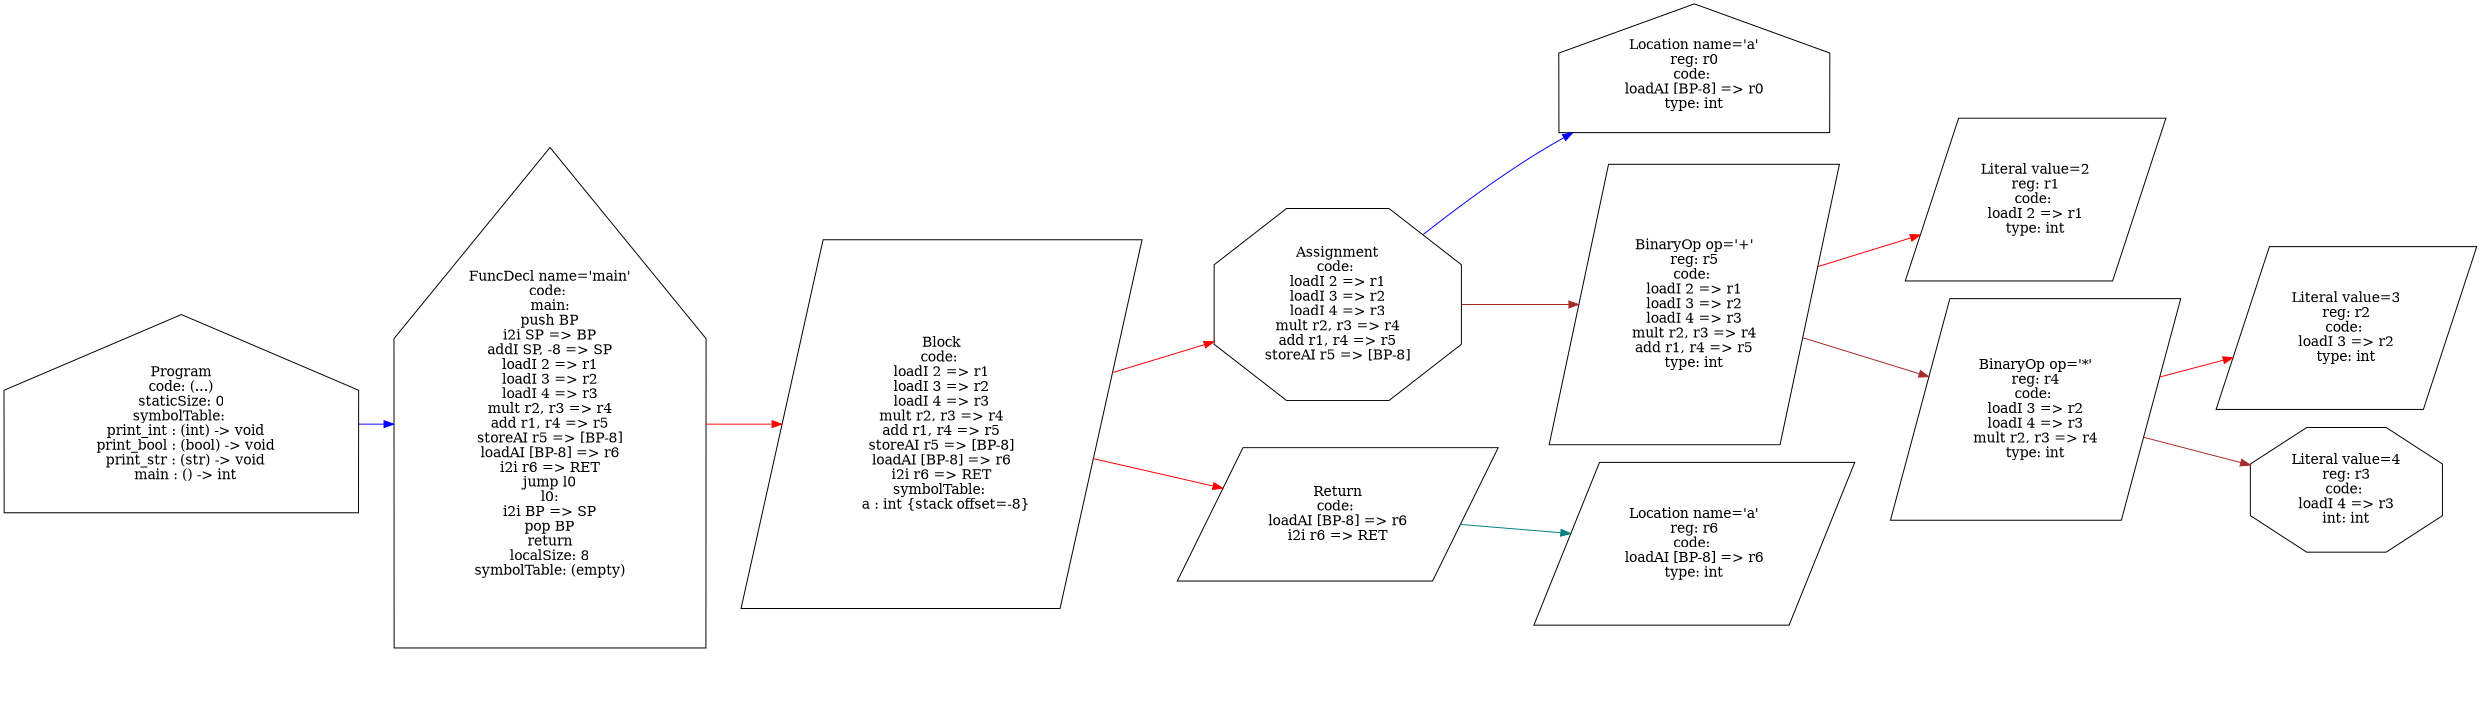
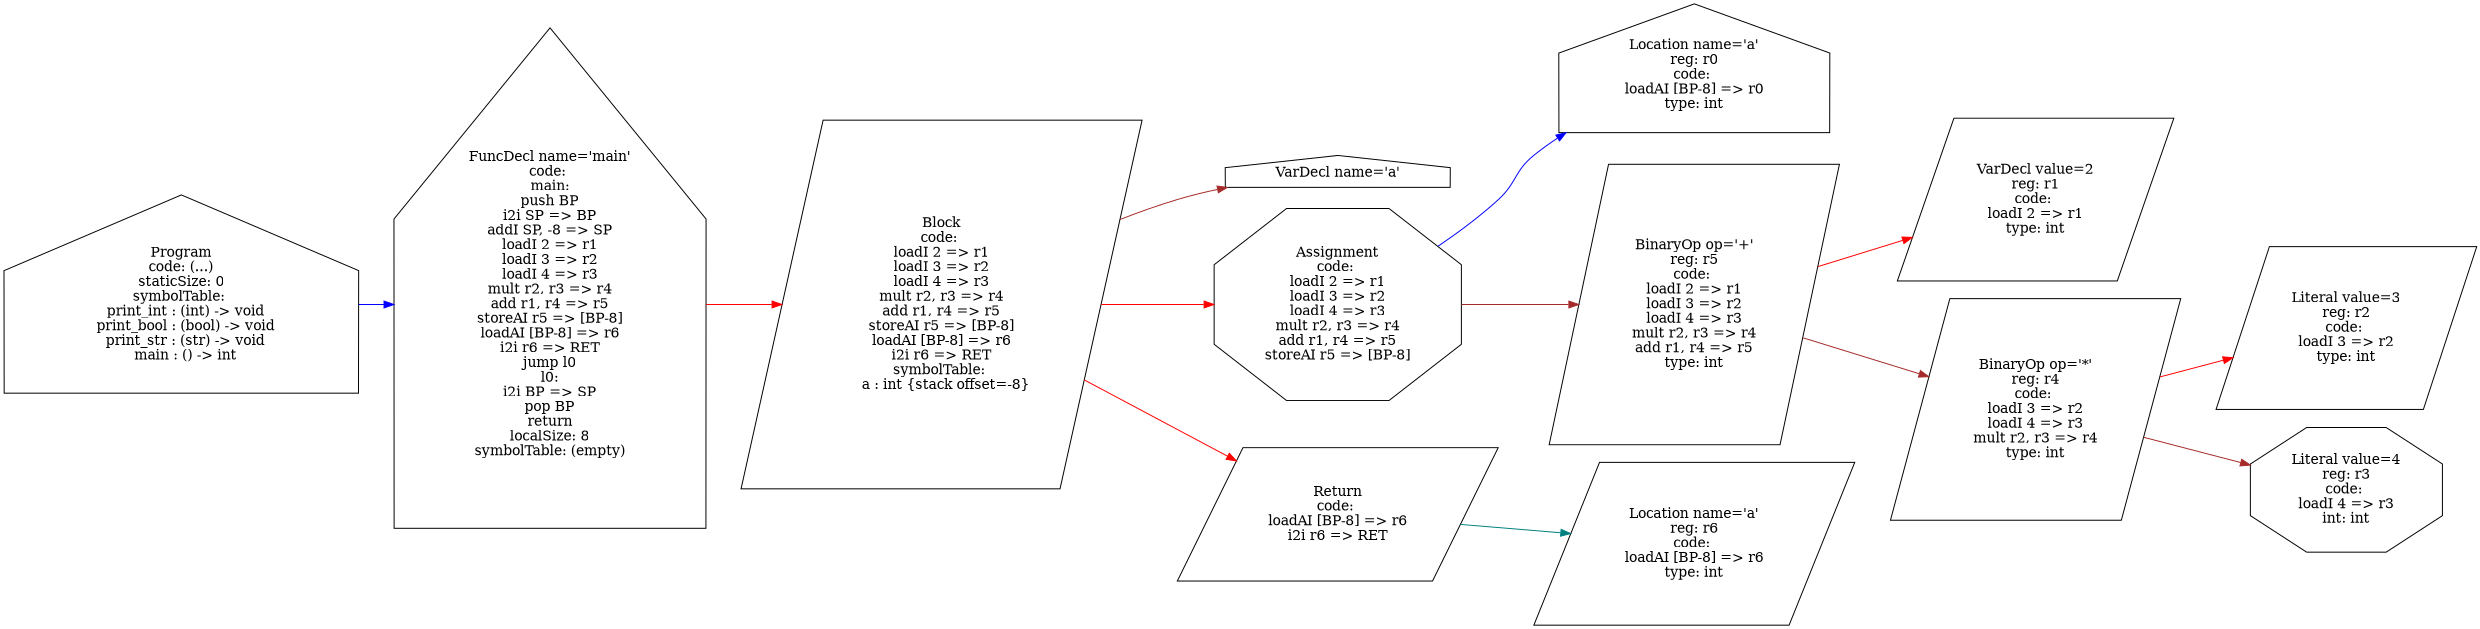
node "VarDecl name='a'": added
node "Literal value=2 reg: r1 code: loadI 2 => r1 type: int": label "Literal value=2 reg: r1 code: loadI 2 => r1 type: int" -> "VarDecl value=2 reg: r1 code: loadI 2 => r1 type: int"
